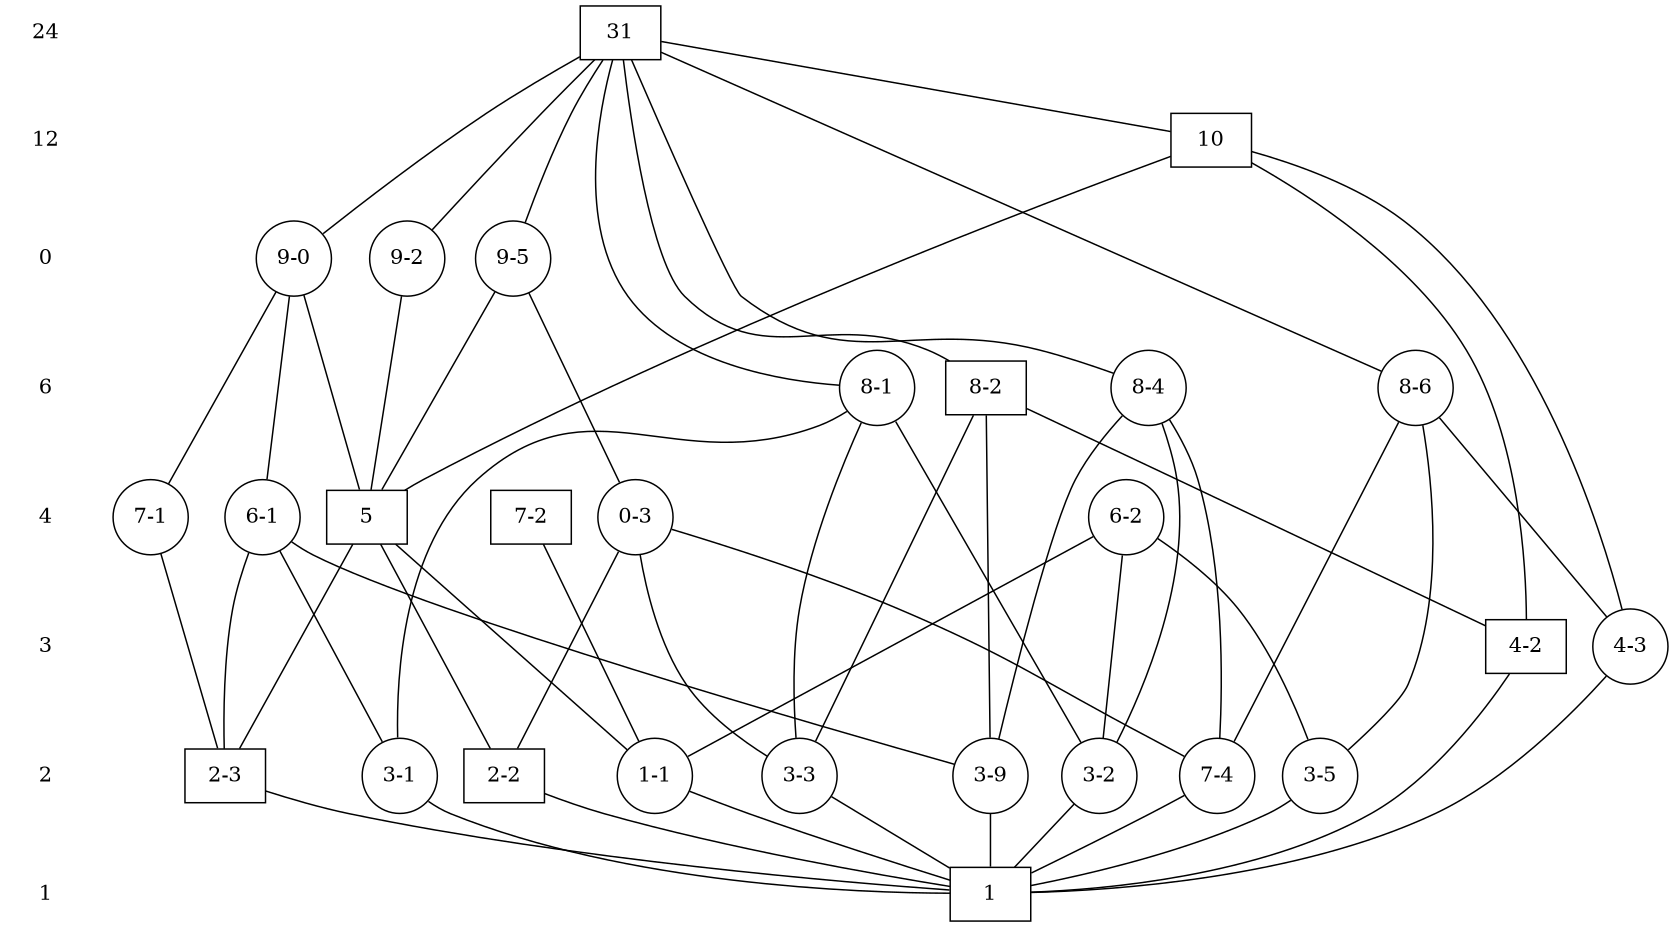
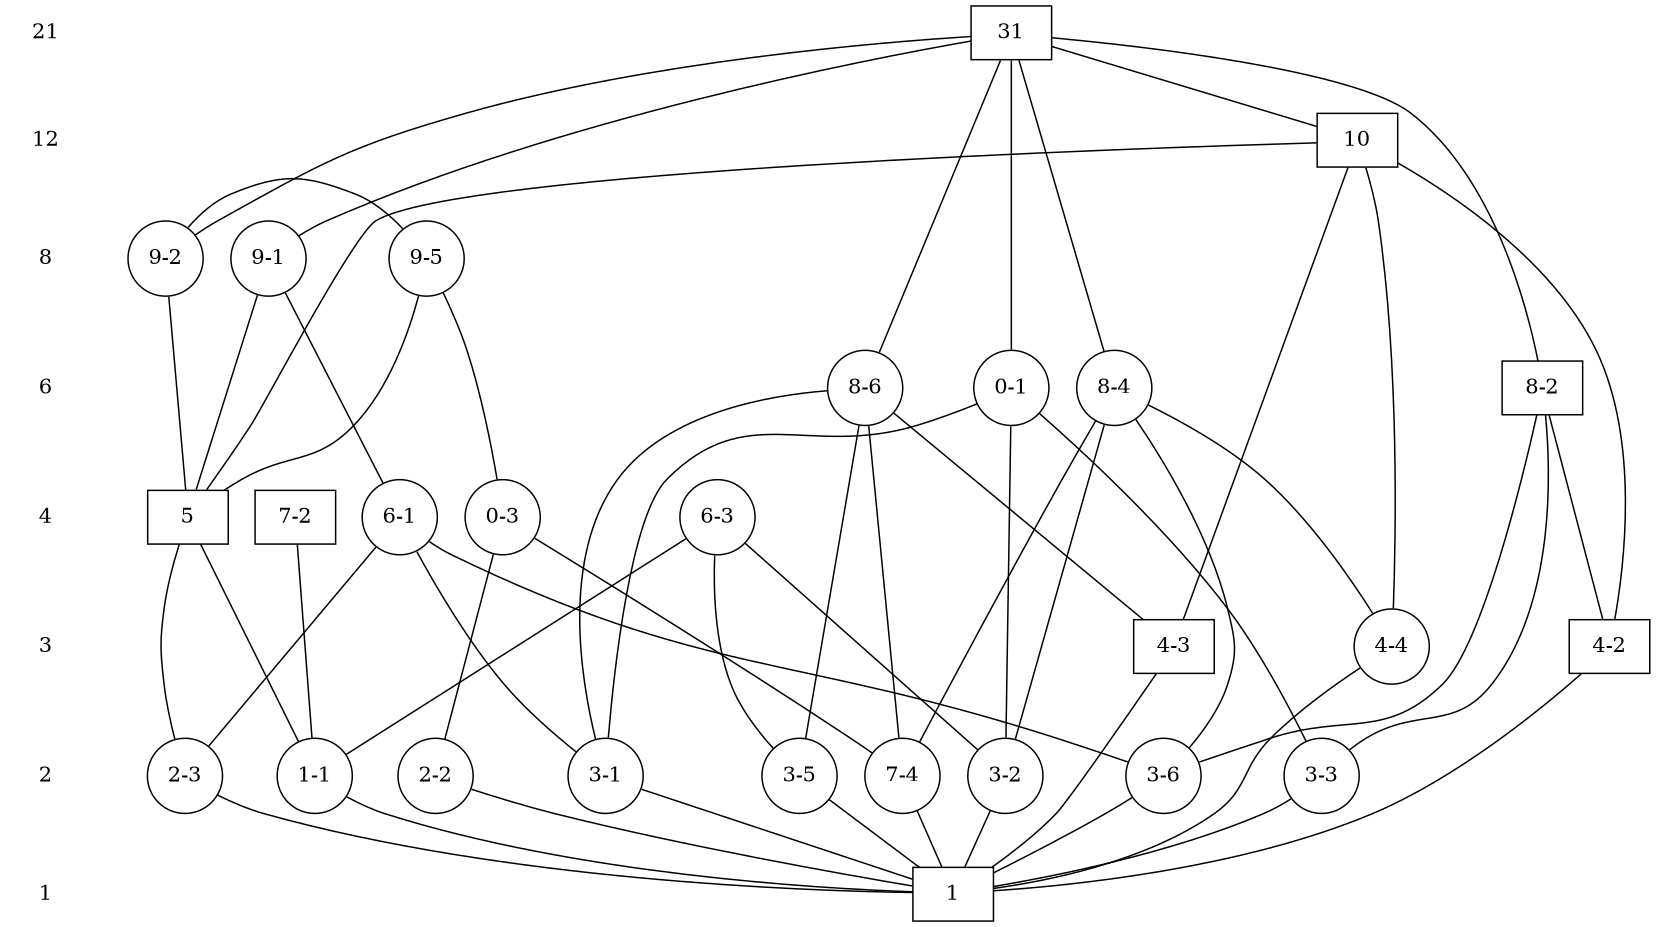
node "24": label "24" -> "21"
edge "31" -- "9-5": now "9-2" -- "9-5"
node "0": label "0" -> "8"
node "9-0": label "9-0" -> "9-1"
node "8-1": label "8-1" -> "0-1"
edge "8-6" -- "3-1": added
node "7-1": removed
node "6-2": label "6-2" -> "6-3"
edge "5" -- "2-2": removed
node "4-4": added
node "4-3": shape circle -> box
edge "0-3" -- "3-3": removed
node "2-3": shape box -> circle
node "2-2": shape box -> circle
node "3-9": label "3-9" -> "3-6"
